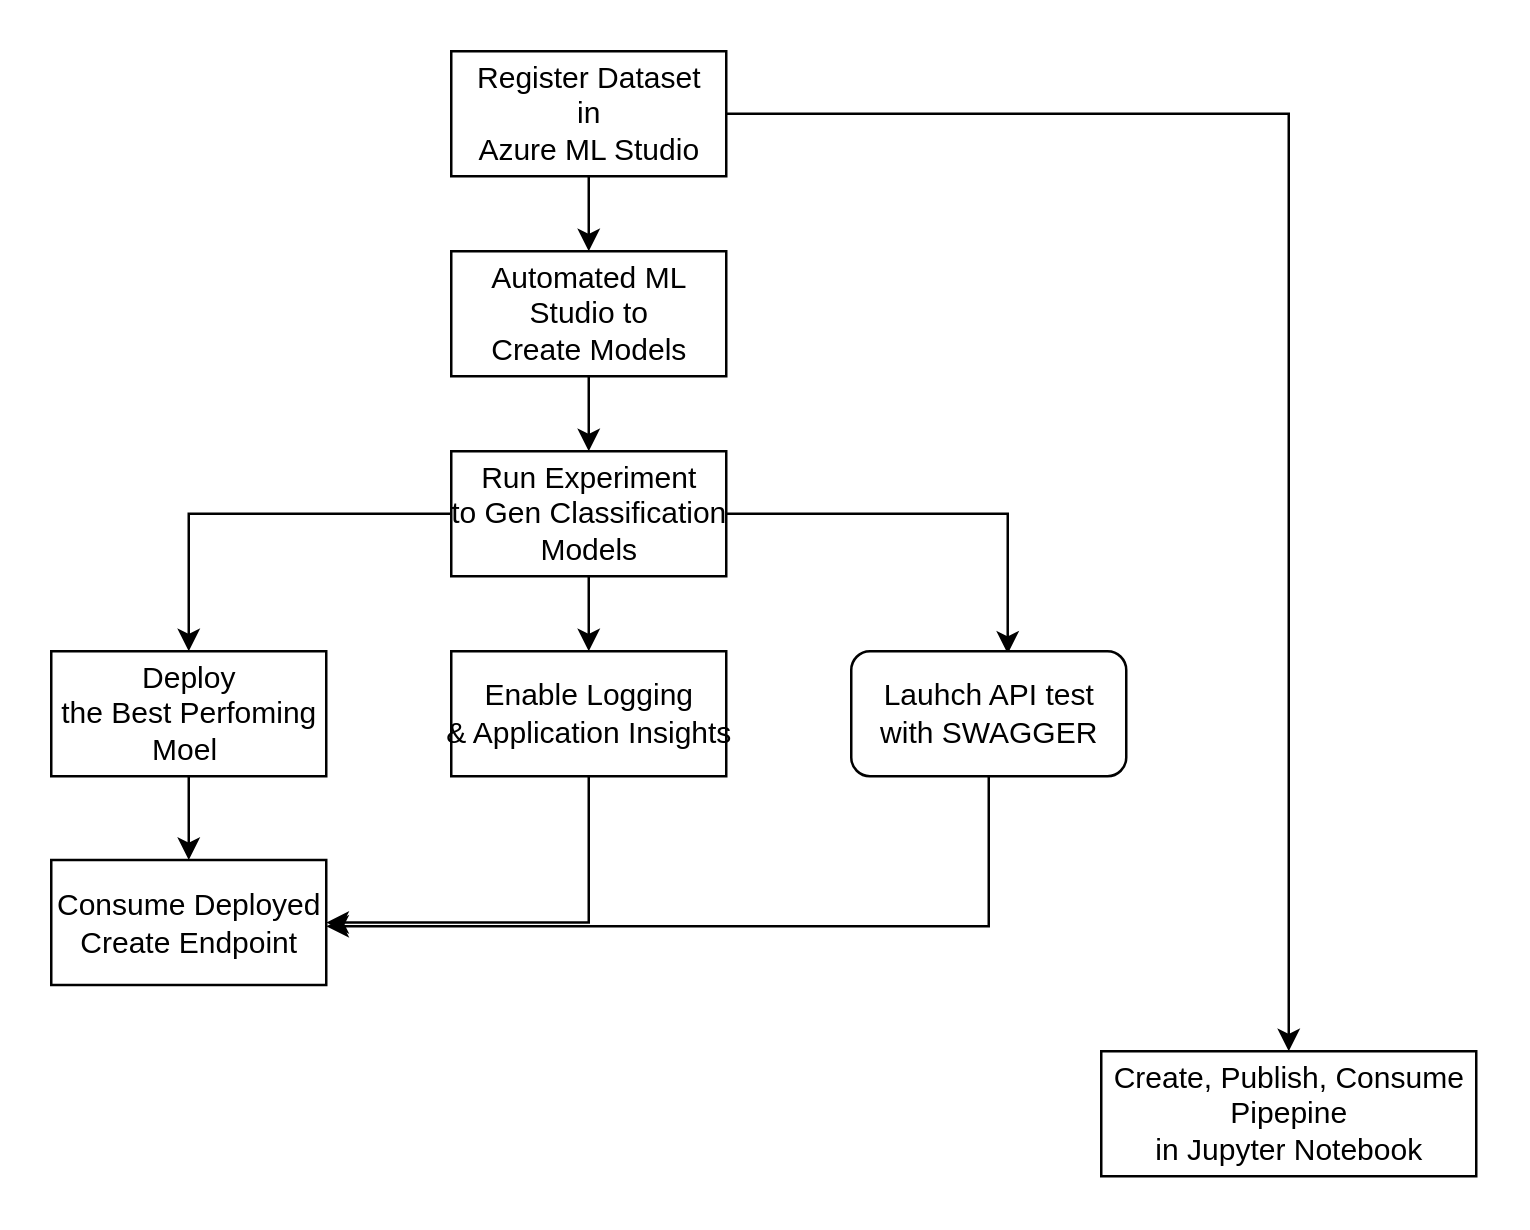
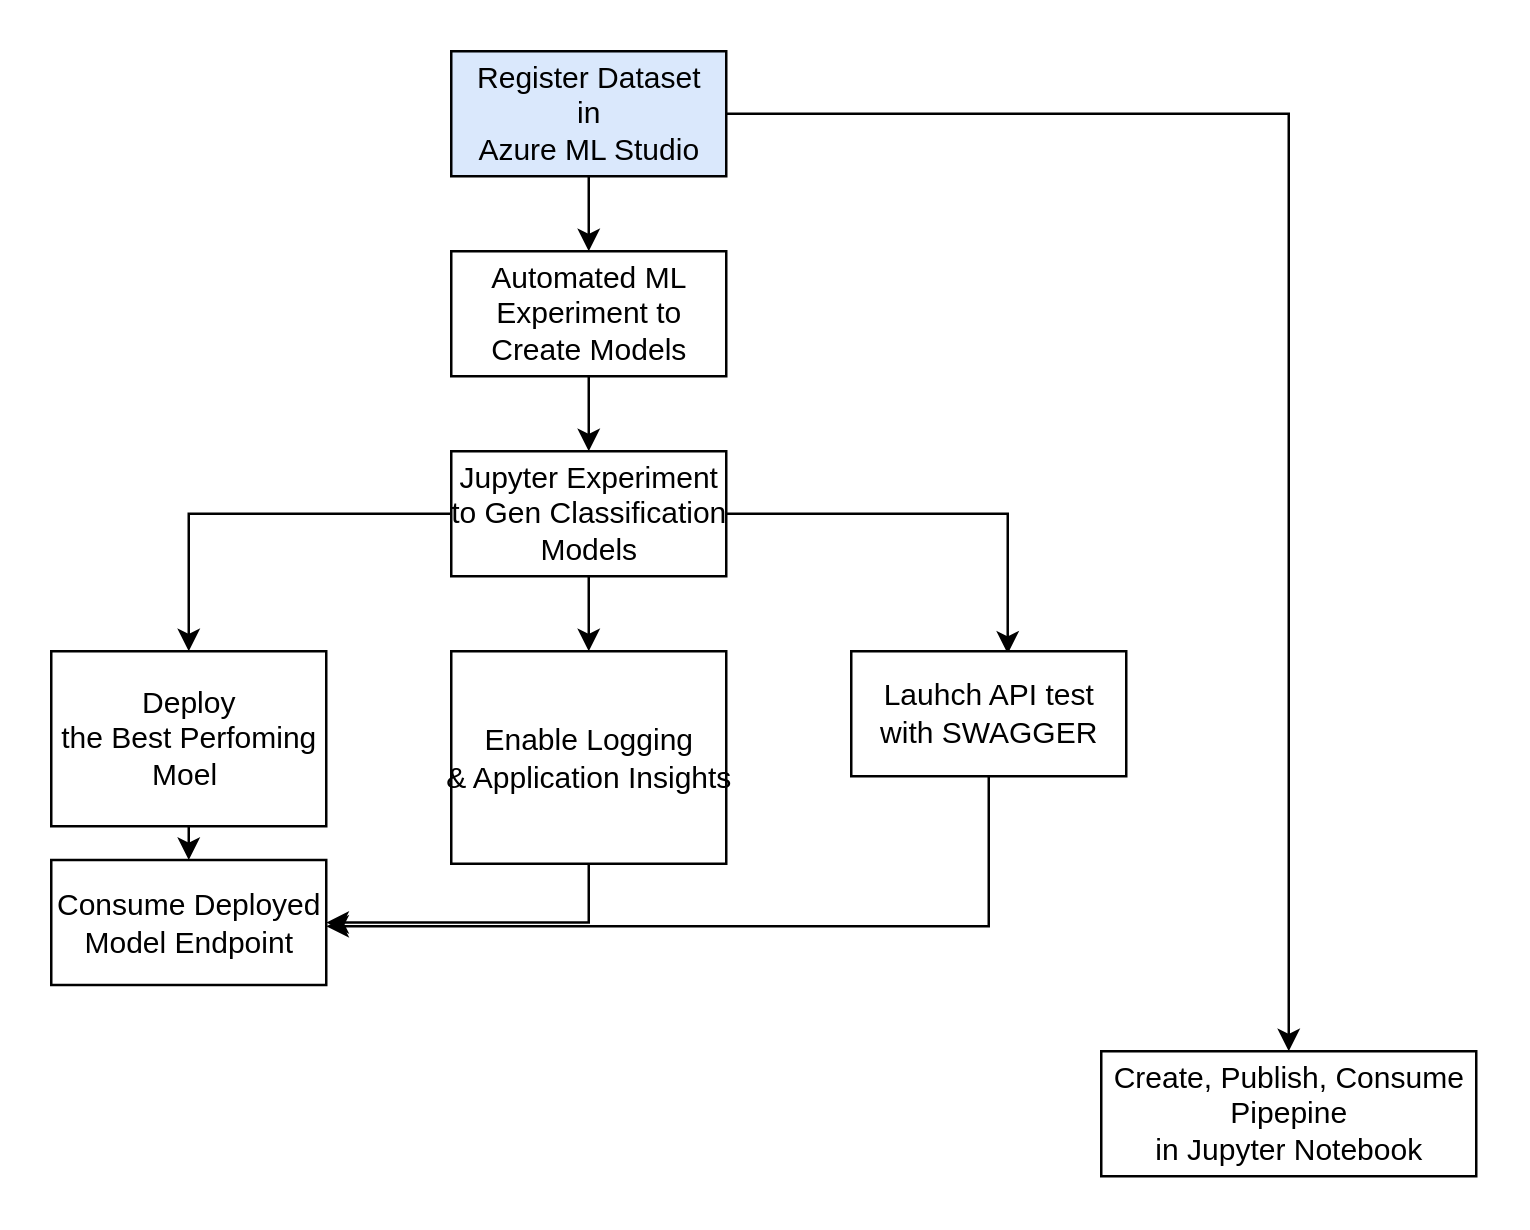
node "Register Dataset in Azure ML Studio": fillcolor #ffffff -> #dae8fc
node "Automated ML Studio to Create Models": label "Automated ML Studio to Create Models" -> "Automated ML Experiment to Create Models"
node "Run Experiment to Gen Classification Models": label "Run Experiment to Gen Classification Models" -> "Jupyter Experiment to Gen Classification Models"
node "Deploy the Best Perfoming Moel": size 275x125 -> 275x175
node "Enable Logging & Application Insights": size 275x125 -> 275x213
node "Lauhch API test with SWAGGER": shape rounded rectangle -> rectangle
node "Consume Deployed Create Endpoint": label "Consume Deployed Create Endpoint" -> "Consume Deployed Model Endpoint"
